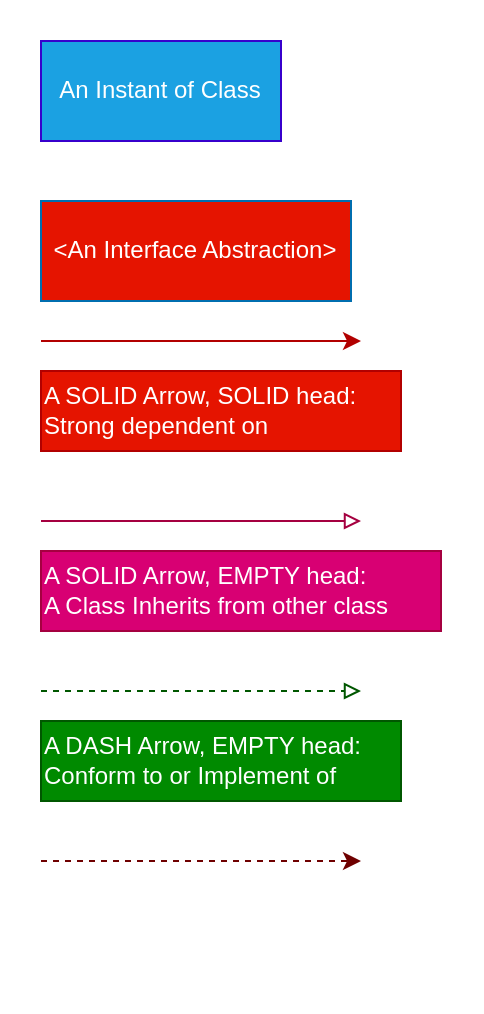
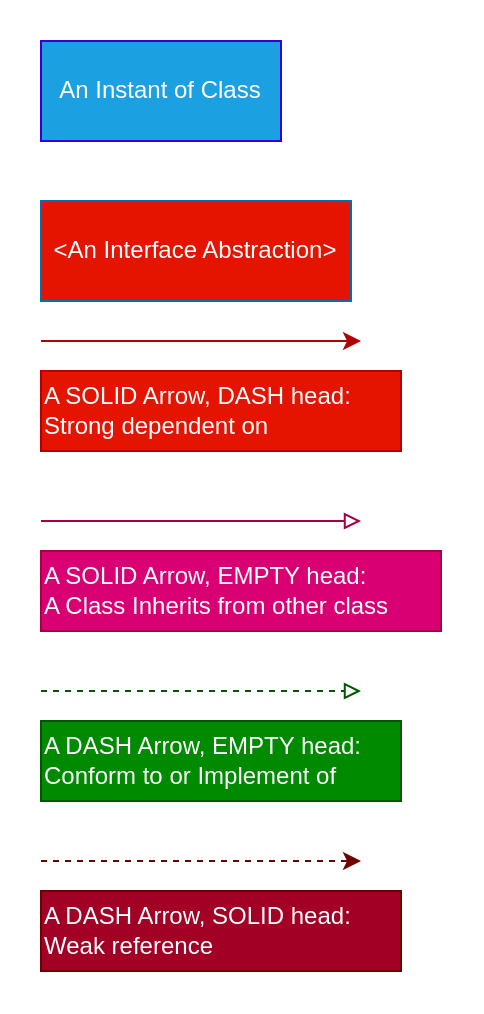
node "A SOLID Arrow, SOLID head: Strong dependent on": label "A SOLID Arrow, SOLID head: Strong dependent on" -> "A SOLID Arrow, DASH head: Strong dependent on"
node "A DASH Arrow, SOLID head: Weak reference": added
